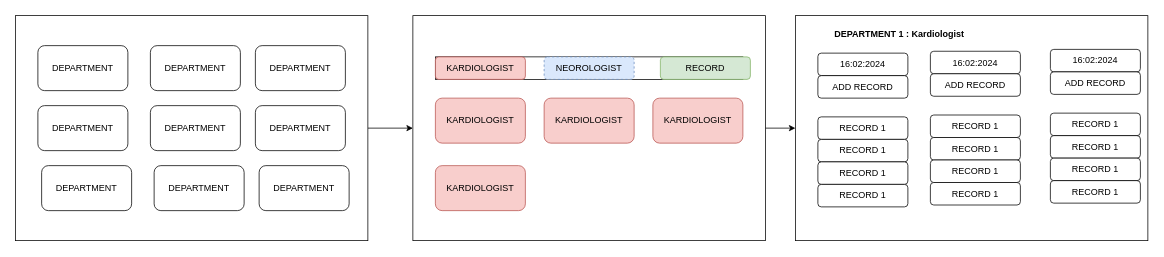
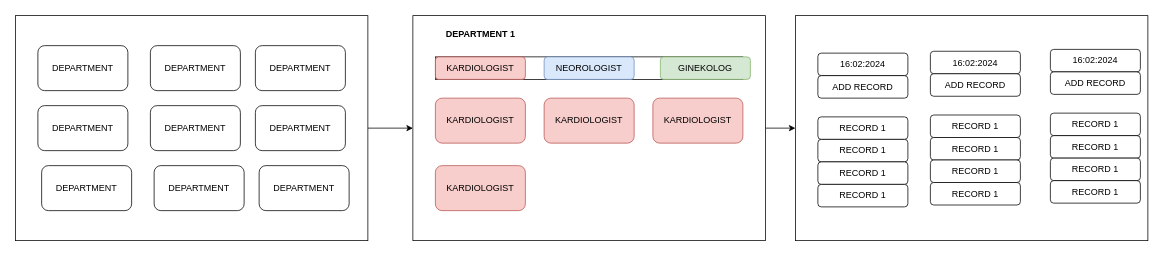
node "DEPARTMENT 1": added
node "DEPARTMENT 1 : Kardiologist": removed
node "NEOROLOGIST": style dashed -> solid
node "RECORD": label "RECORD" -> "GINEKOLOG"
